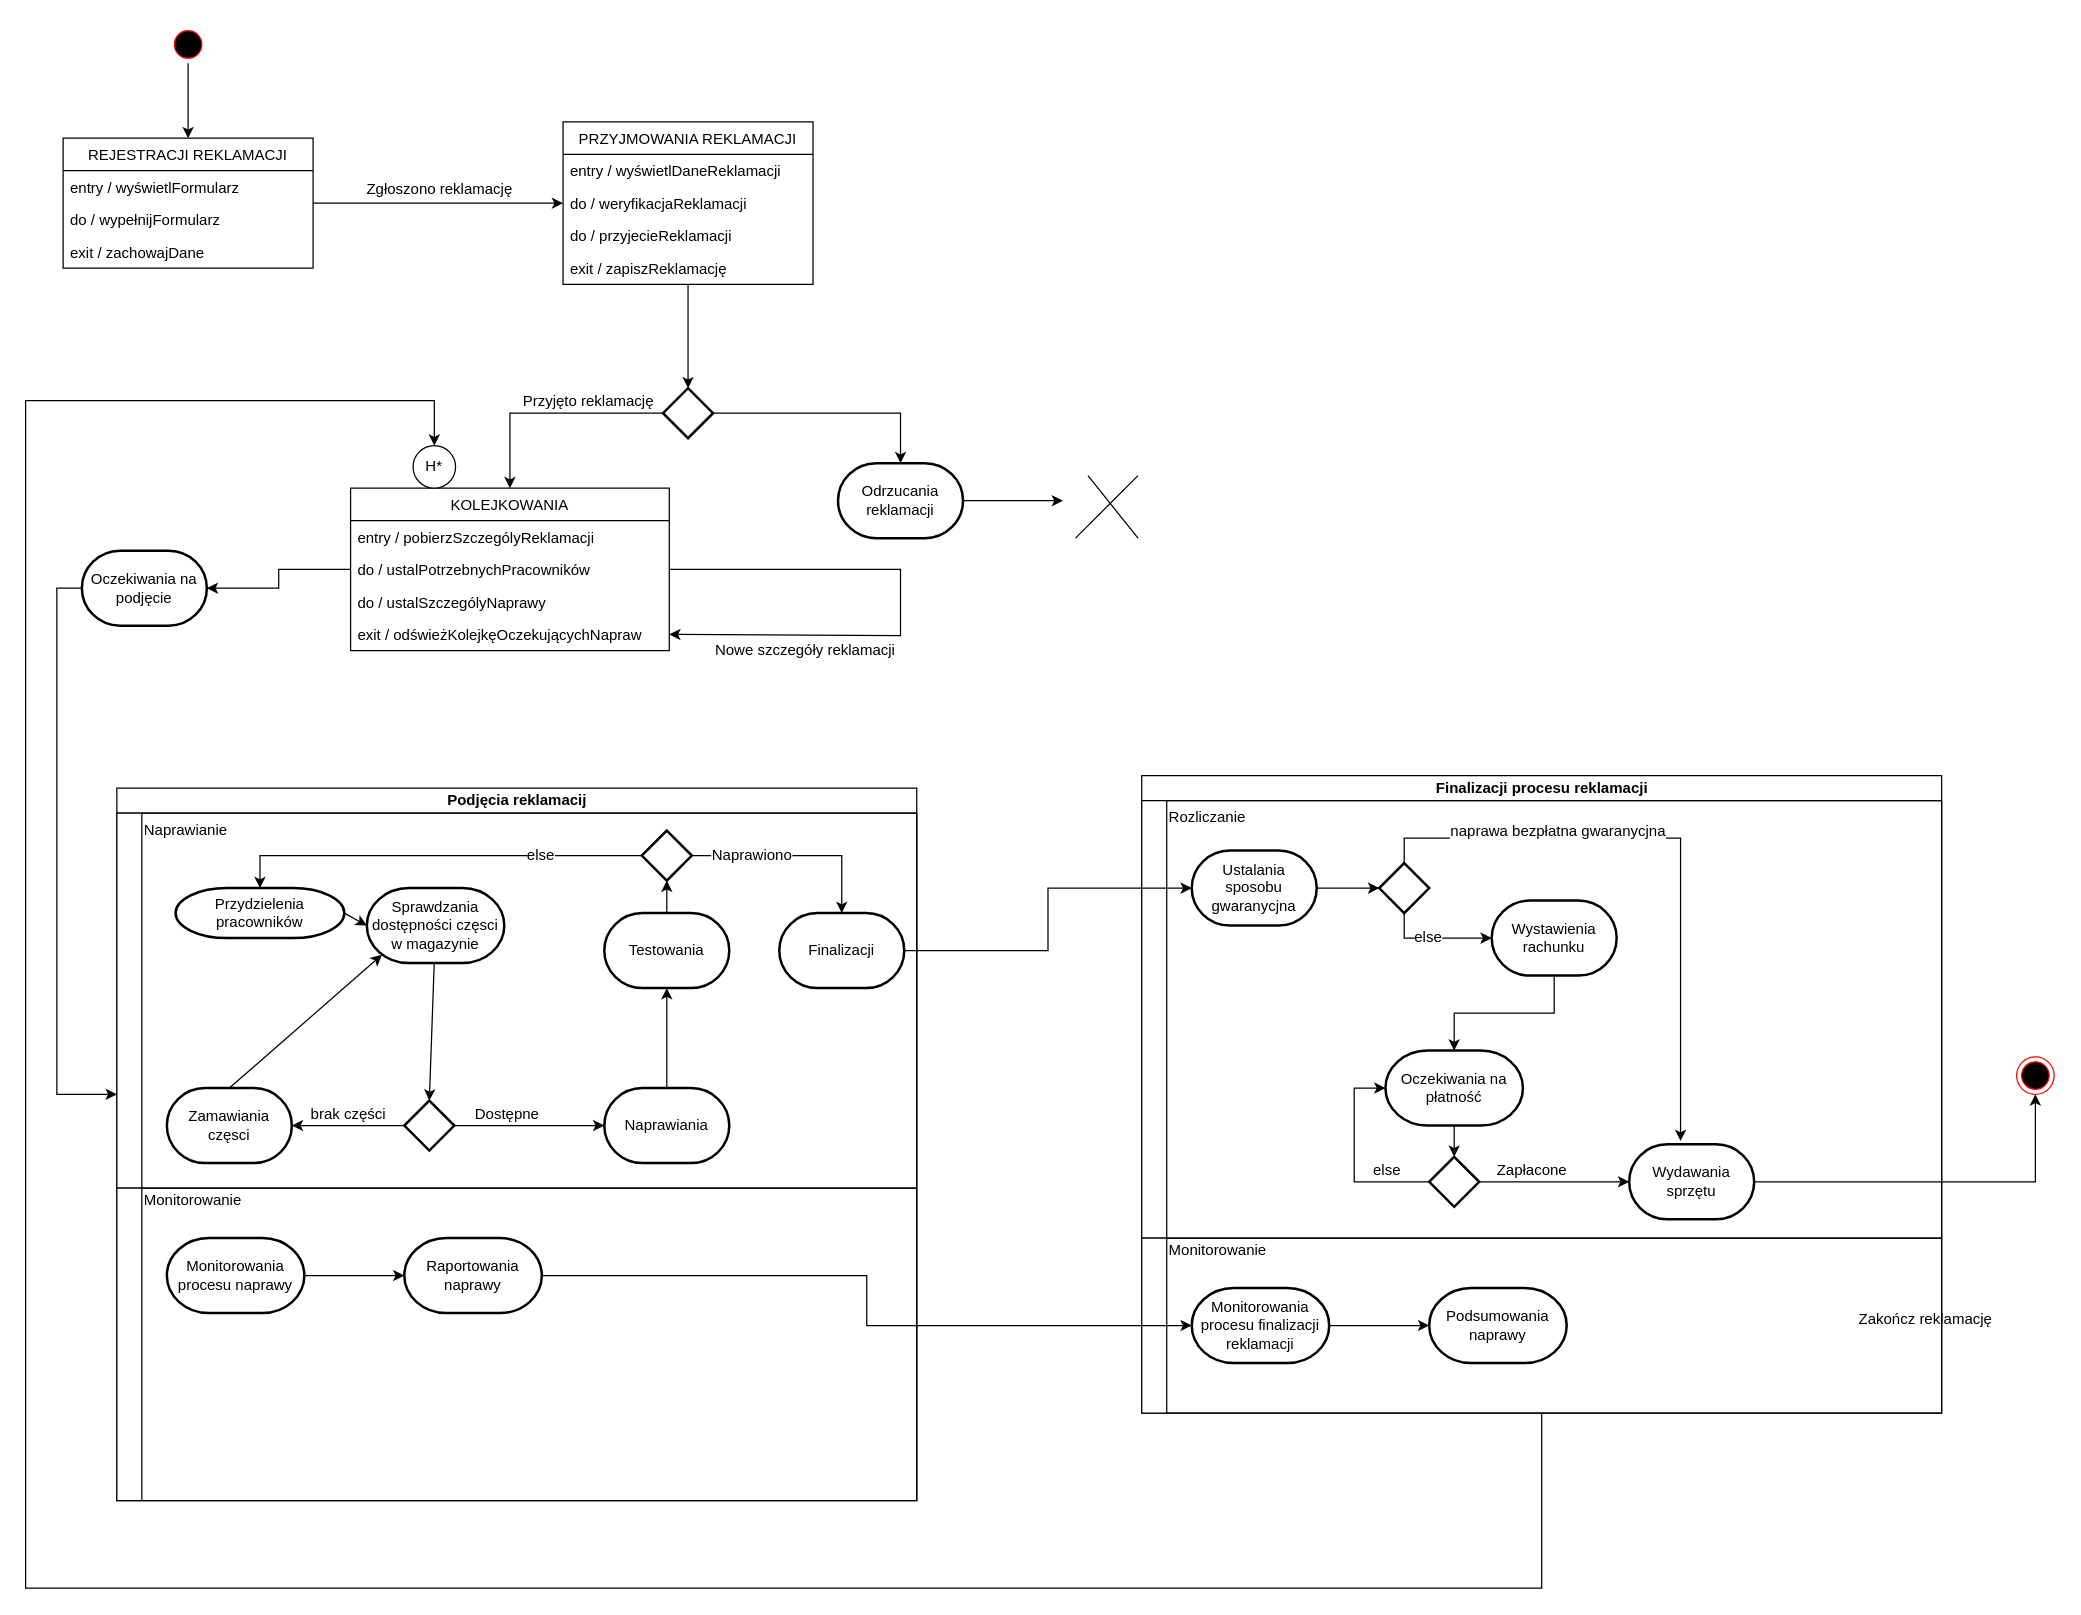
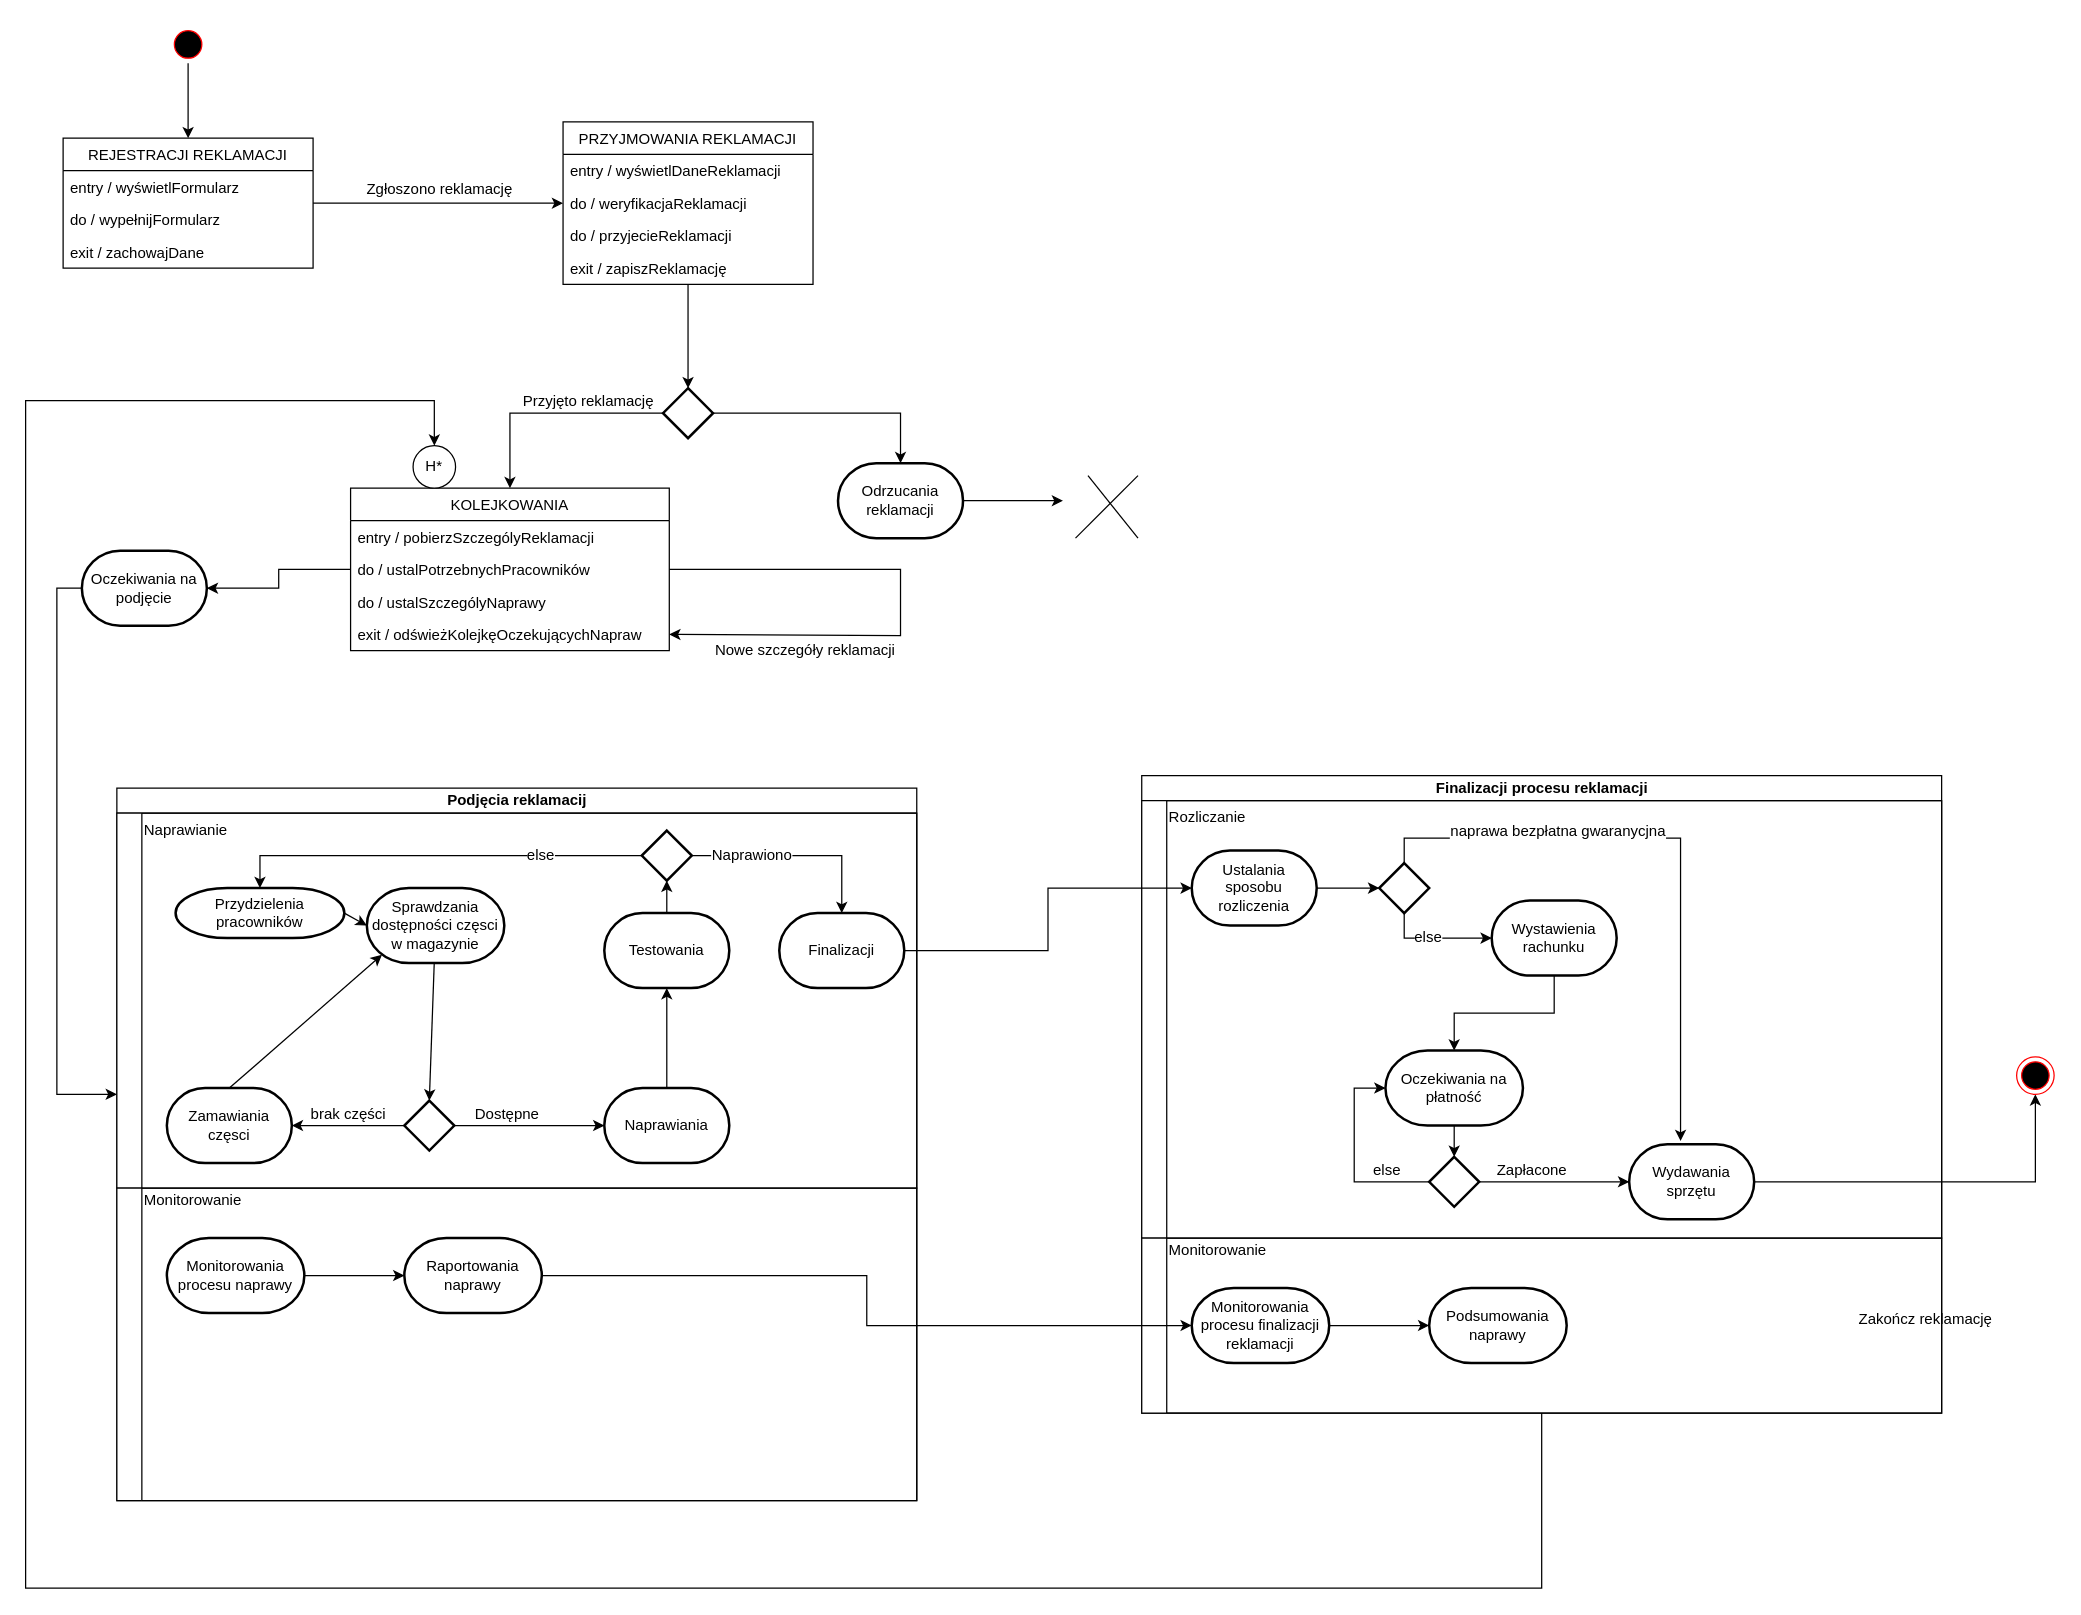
node "Ustalania sposobu gwaranycjna": label "Ustalania sposobu gwaranycjna" -> "Ustalania sposobu rozliczenia"
